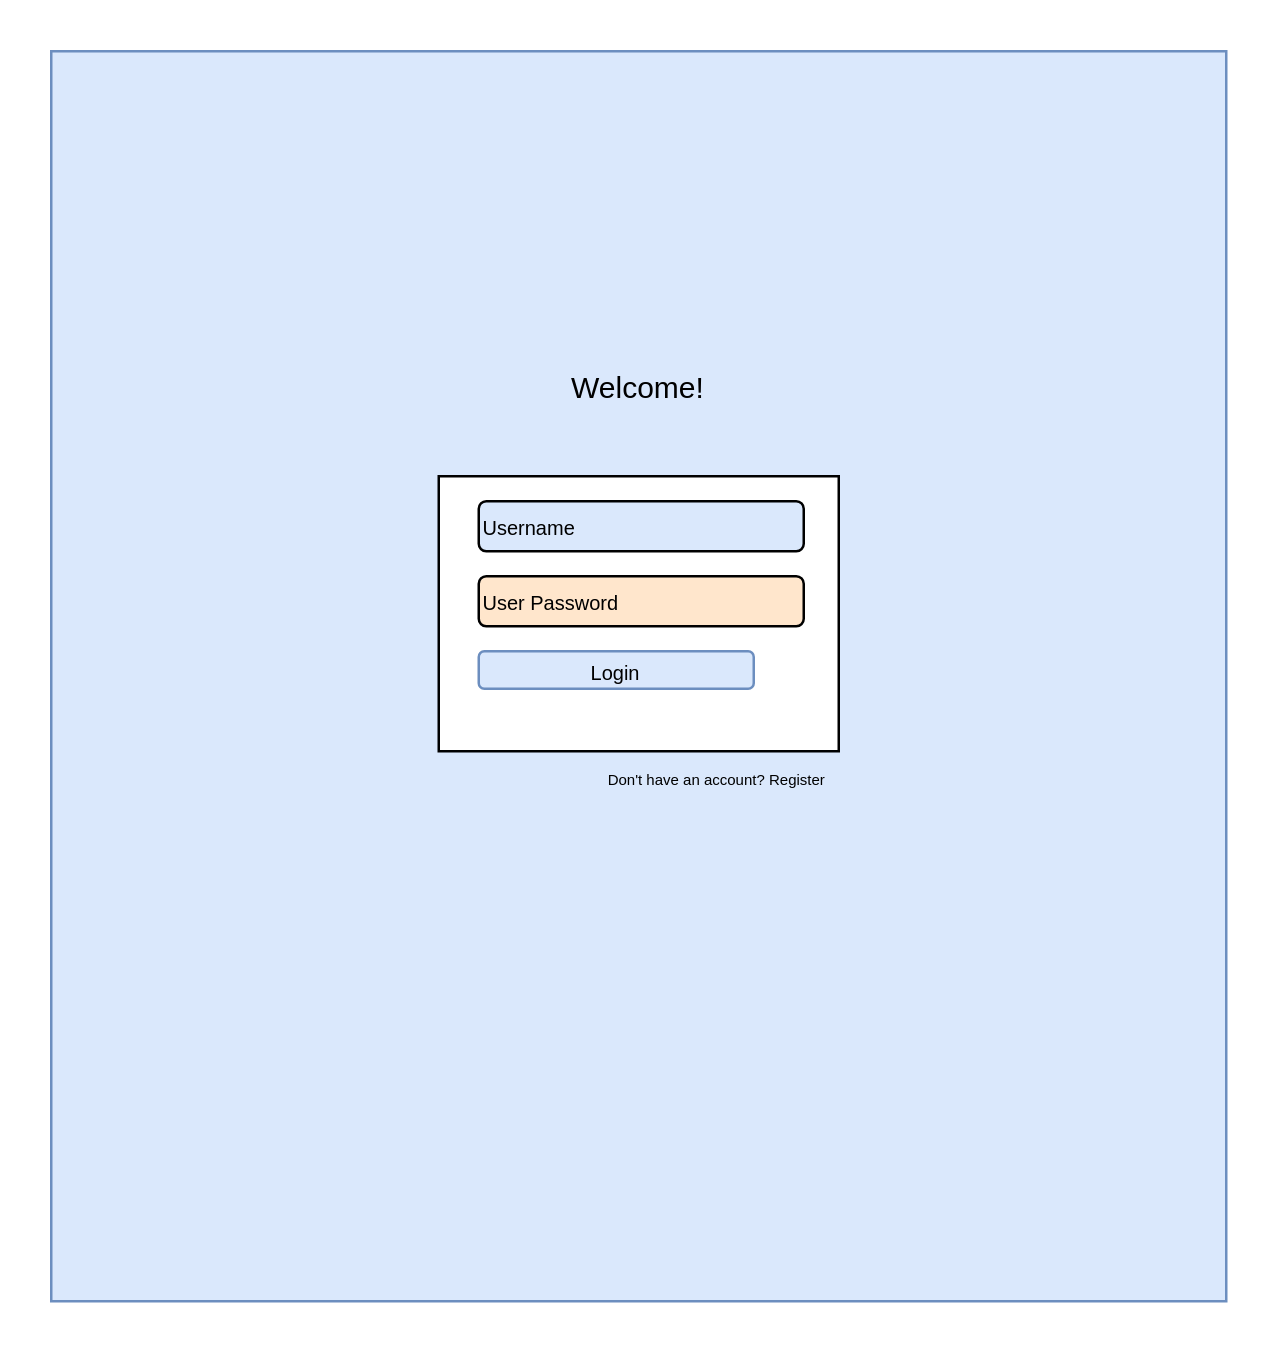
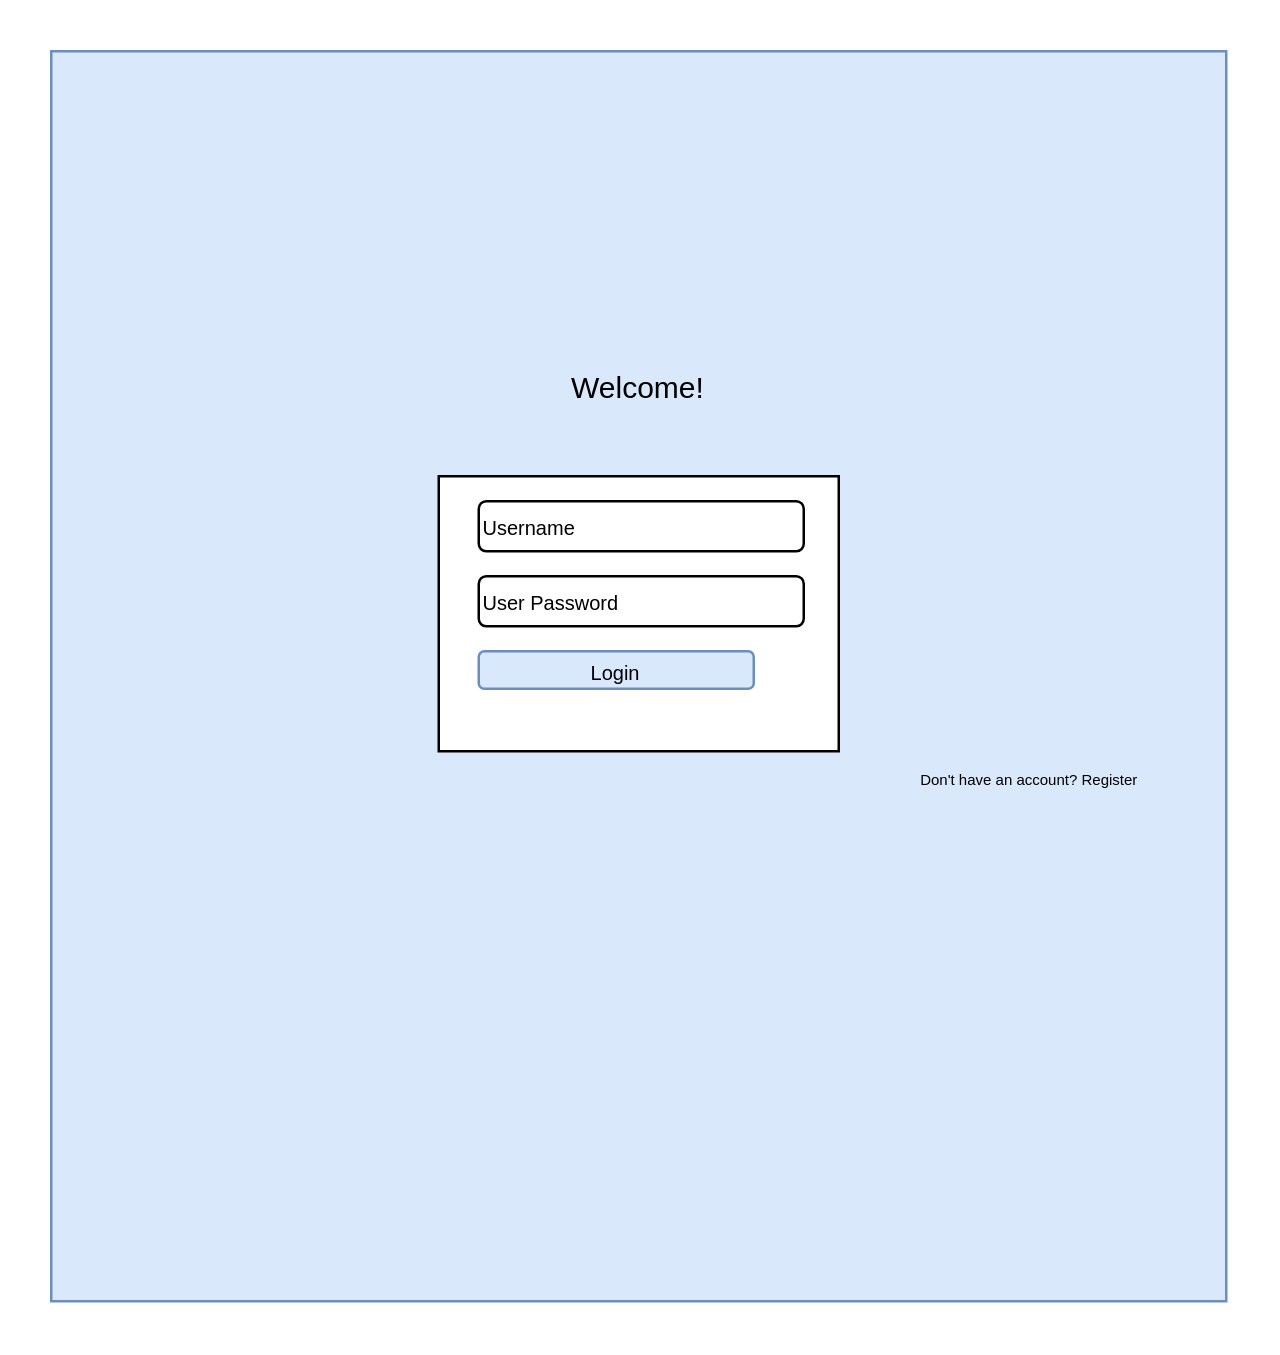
node "Username": fillcolor #dae8fc -> #ffffff
node "User Password": fillcolor #ffe6cc -> #ffffff
node "Don't have an account? Register": moved (718, 776) -> (1030, 776)
